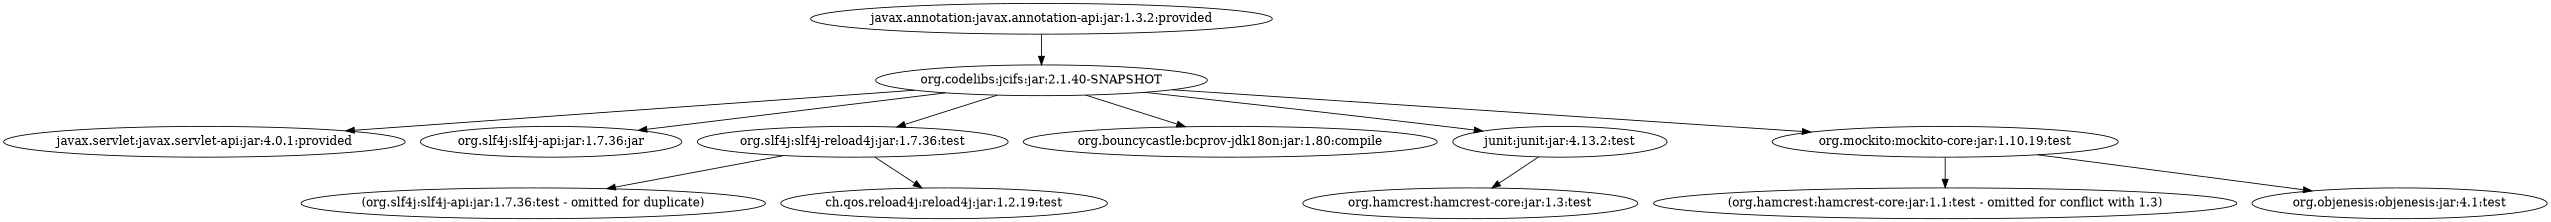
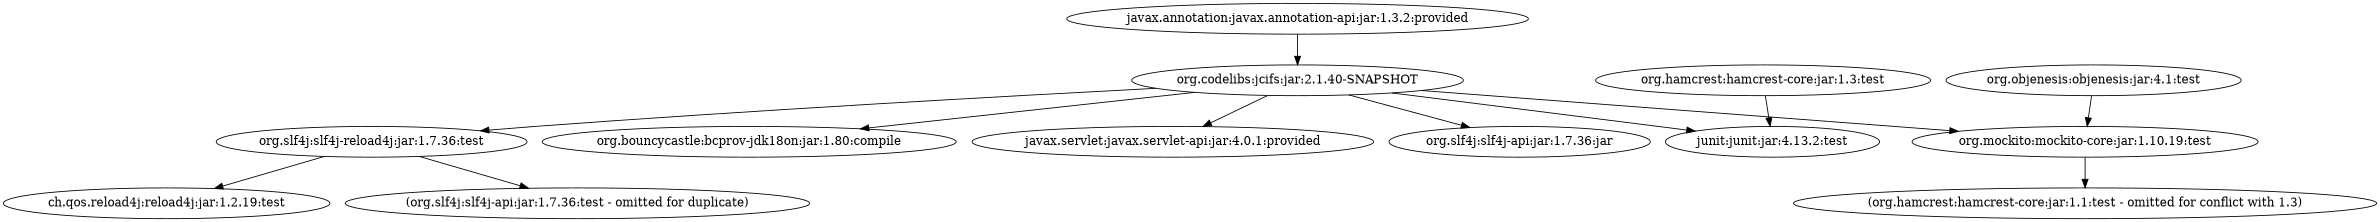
edge "junit:junit:jar:4.13.2:test" -> "org.hamcrest:hamcrest-core:jar:1.3:test": reversed
edge "org.mockito:mockito-core:jar:1.10.19:test" -> "org.objenesis:objenesis:jar:4.1:test": reversed
